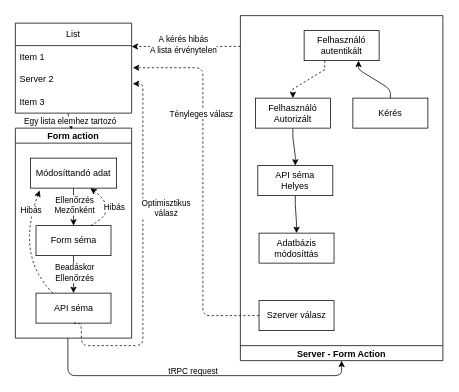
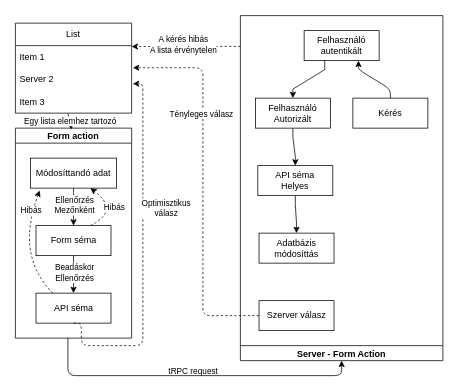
edge "Felhasználó autentikált" -> "Felhasználó Autorizált": style dashed -> solid
